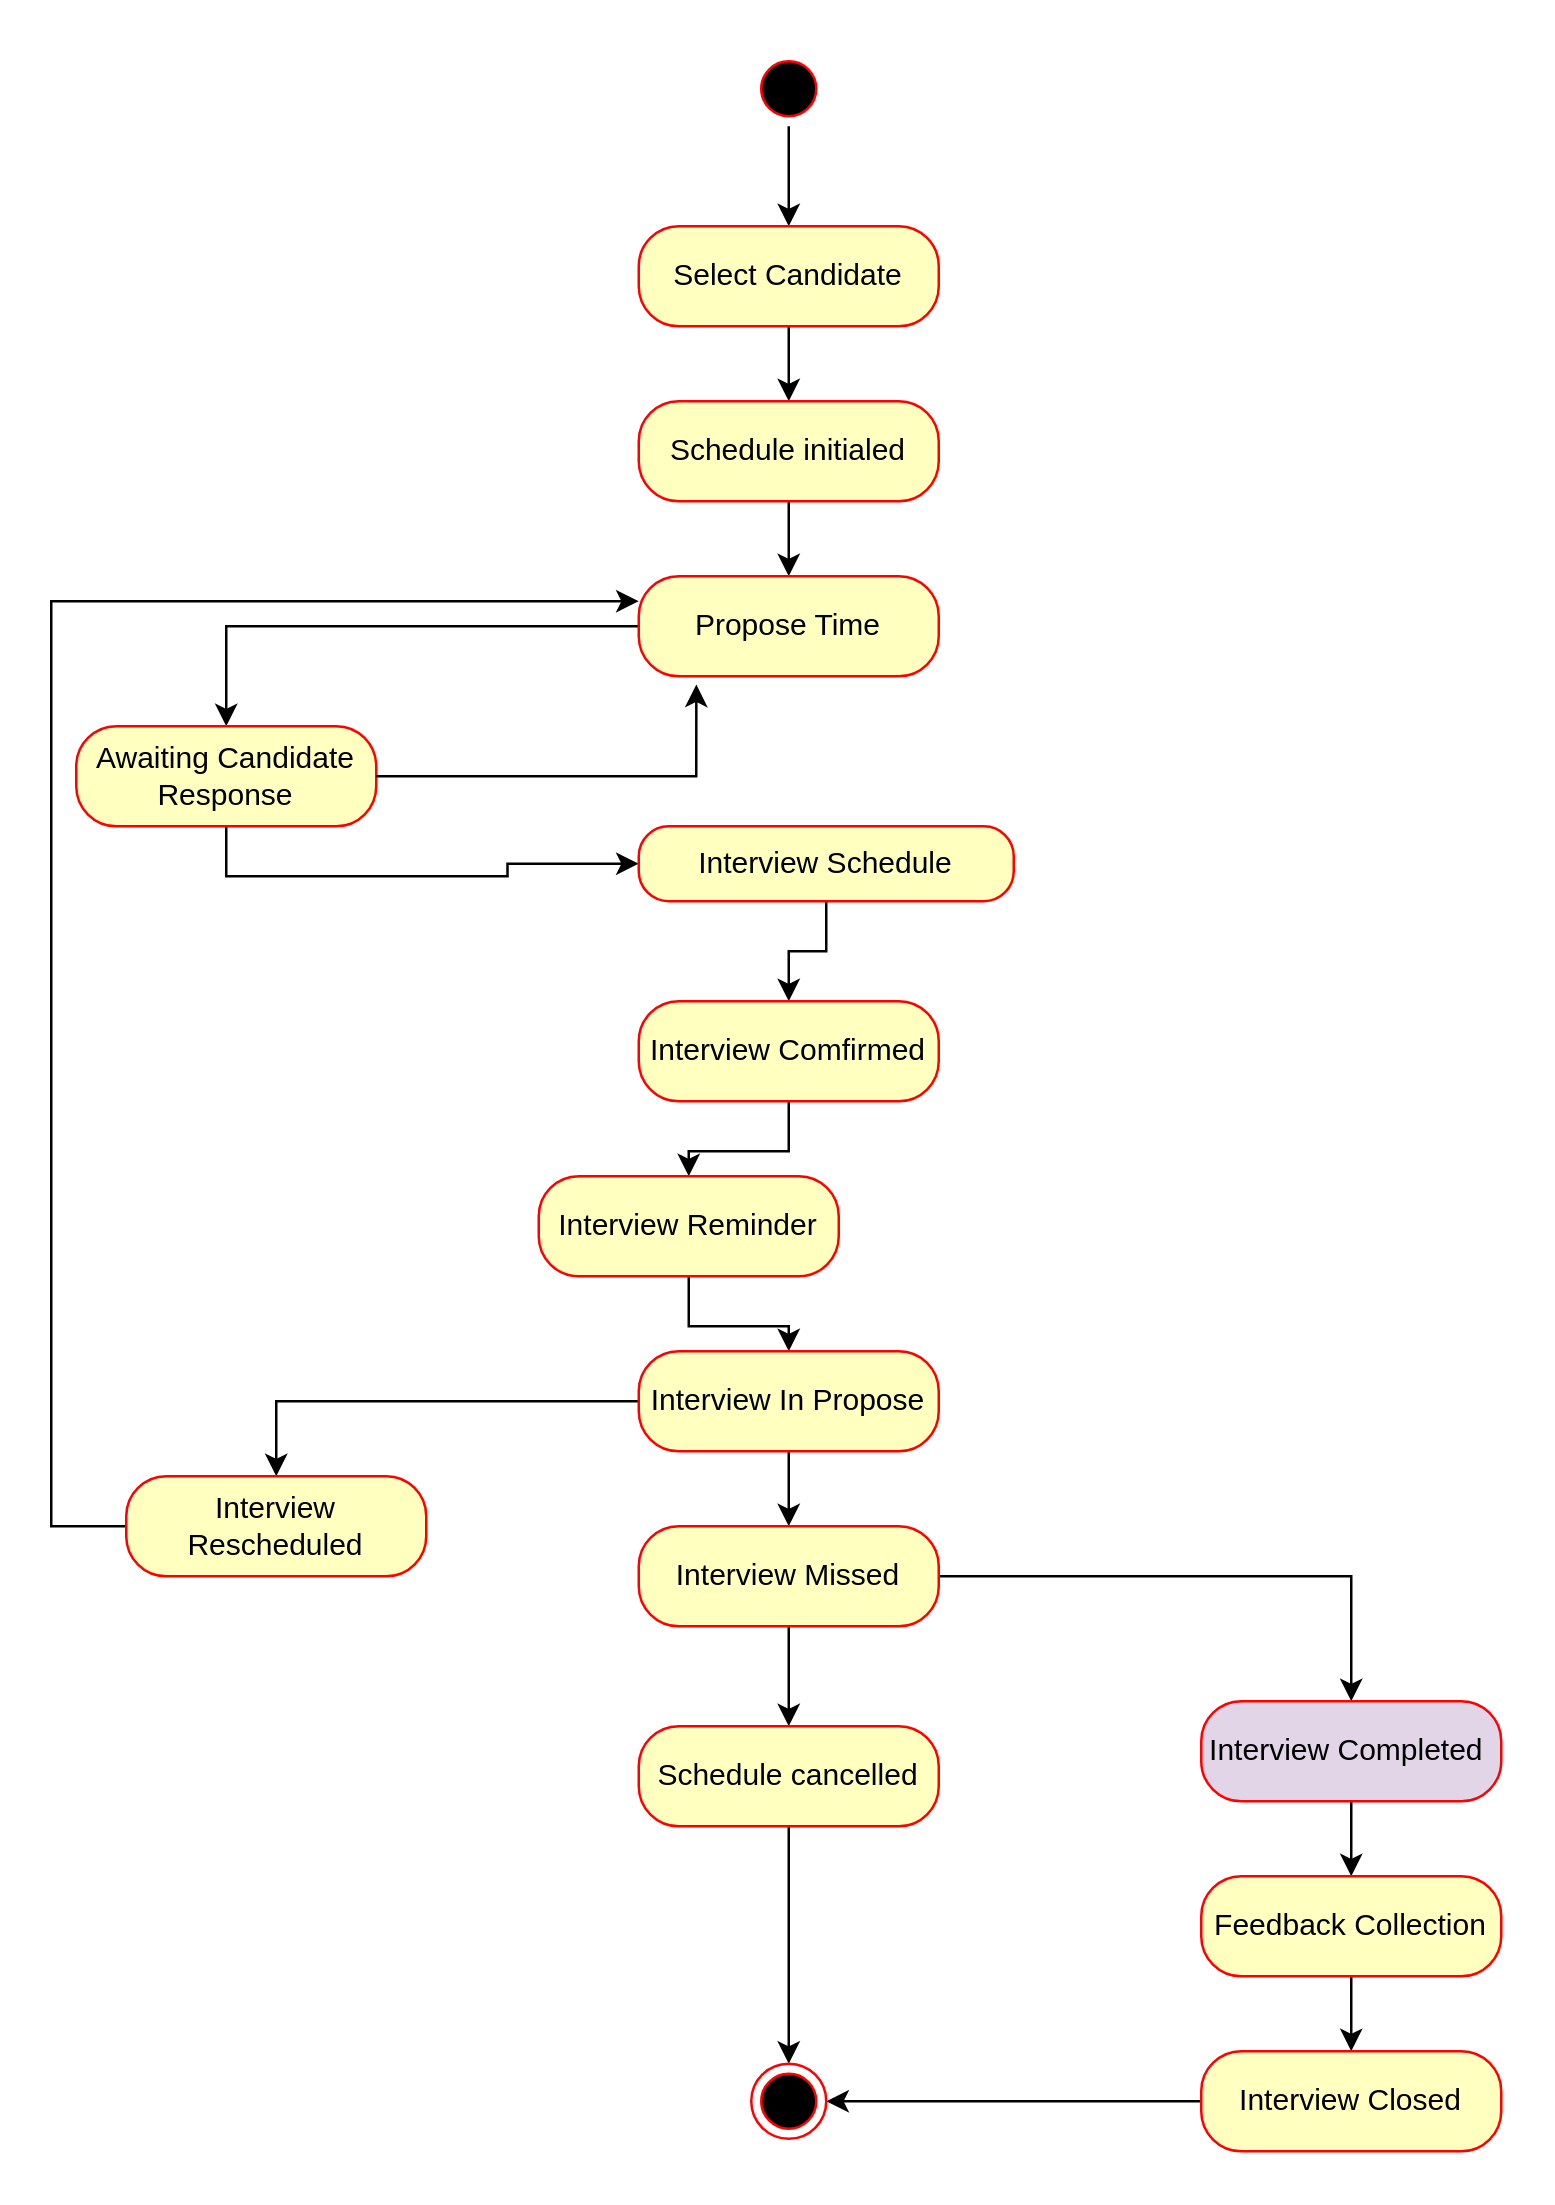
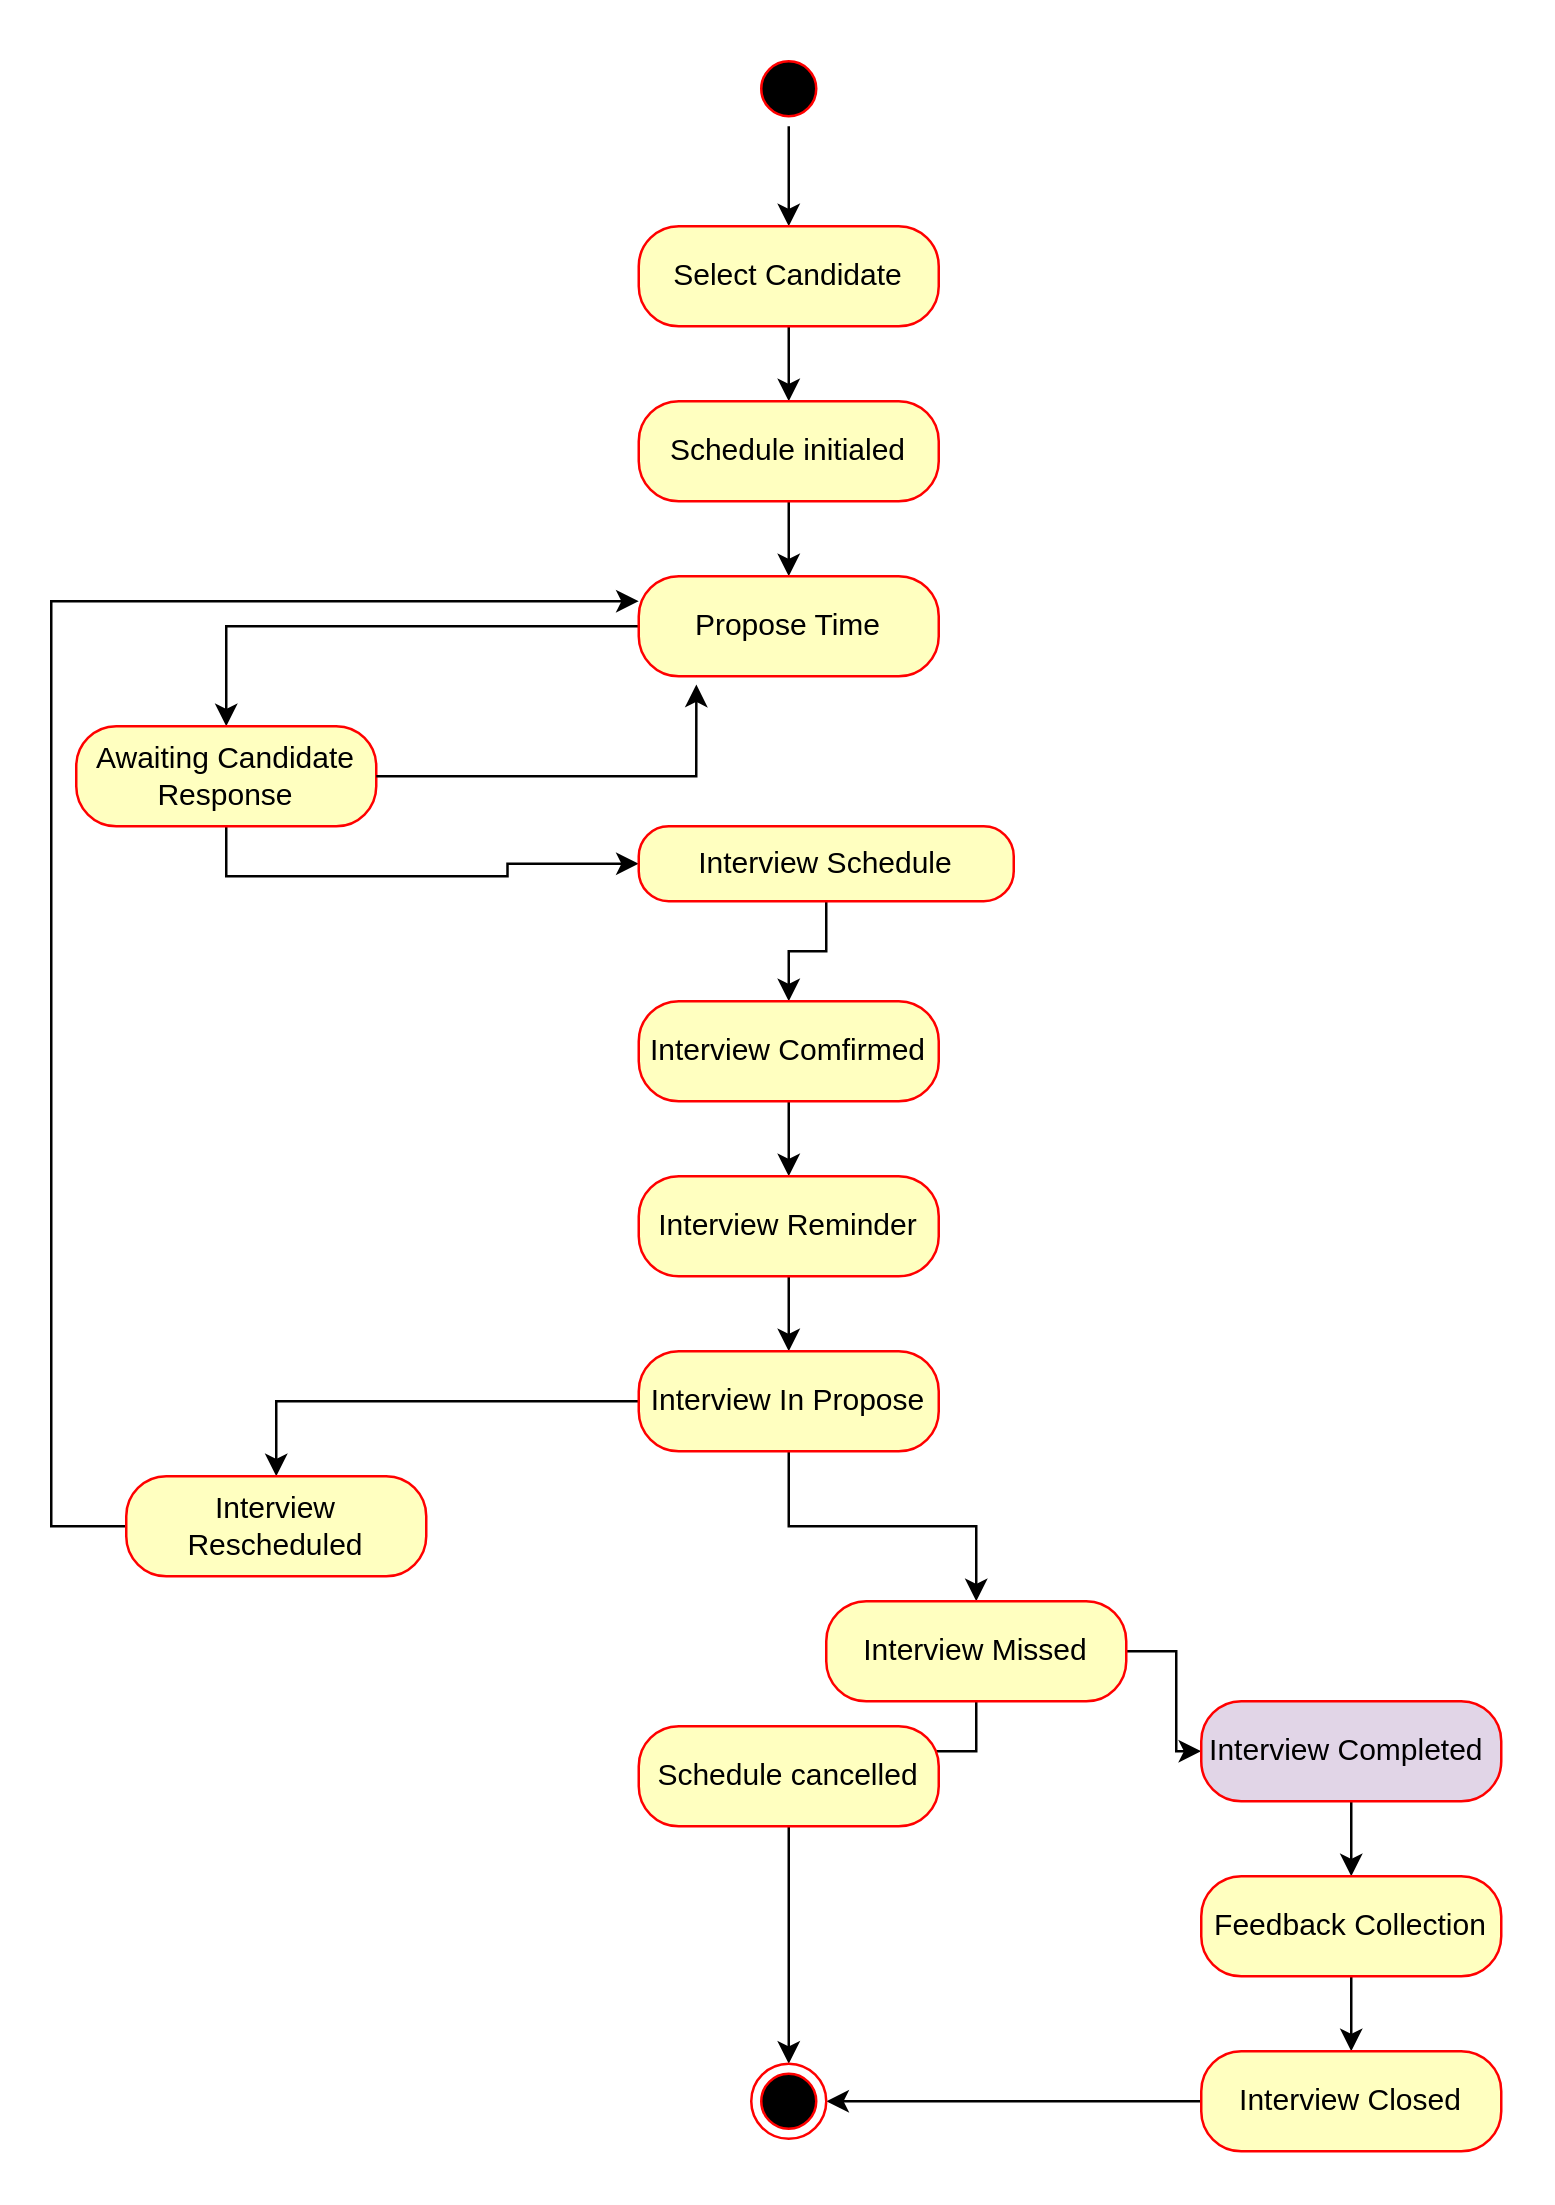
node "Interview Reminder": moved (689, 1226) -> (789, 1226)
node "Interview Missed": moved (789, 1576) -> (976, 1651)
